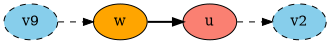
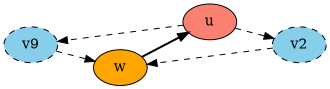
edge "u" -> "v9": added
edge "v2" -> "w": added
